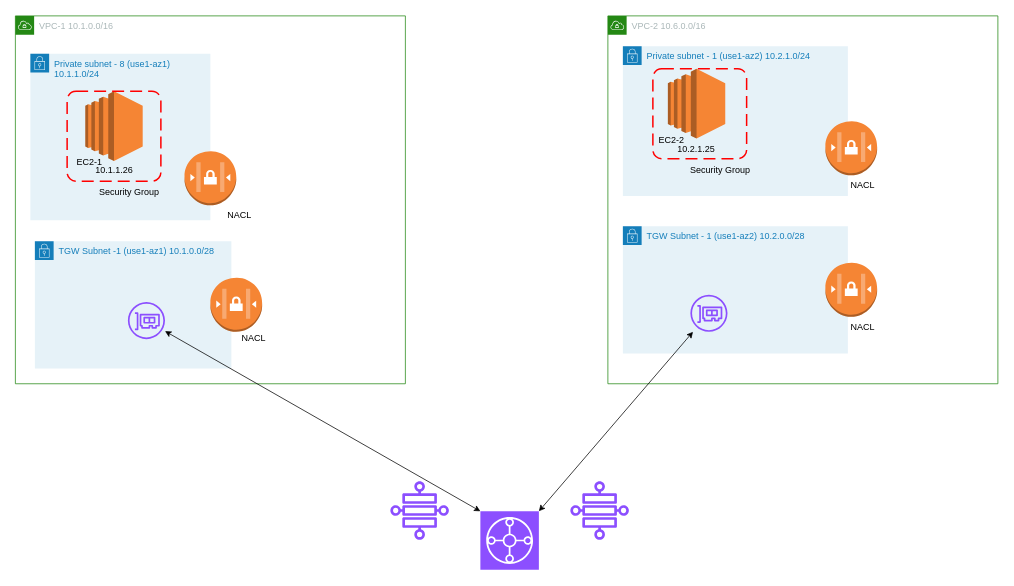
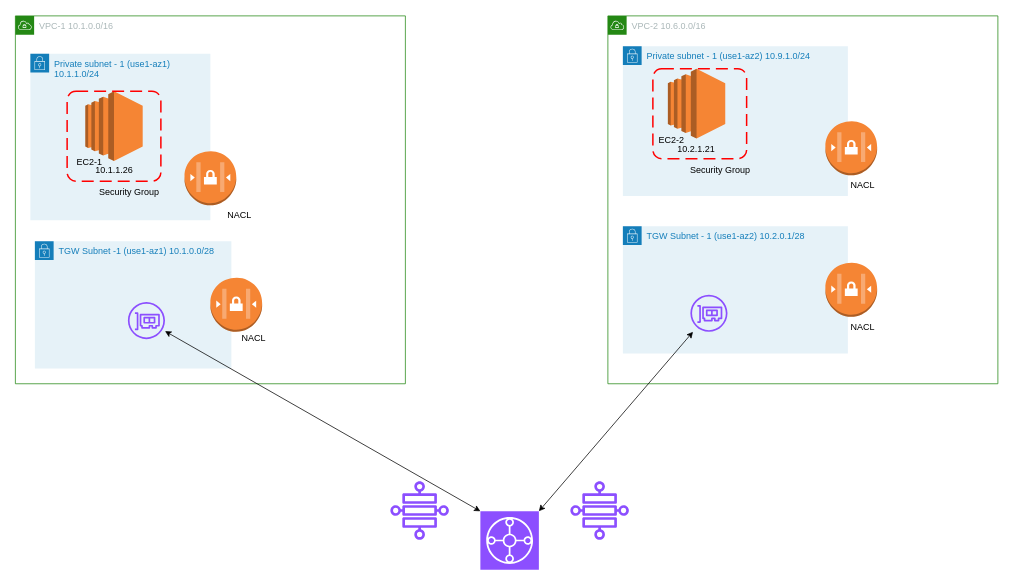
node "Private subnet - 1 (use1-az2) 10.2.1.0/24": label "Private subnet - 1 (use1-az2) 10.2.1.0/24" -> "Private subnet - 1 (use1-az2) 10.9.1.0/24"
node "Private subnet - 8 (use1-az1) 10.1.1.0/24": label "Private subnet - 8 (use1-az1) 10.1.1.0/24" -> "Private subnet - 1 (use1-az1) 10.1.1.0/24"
node "10.2.1.25": label "10.2.1.25" -> "10.2.1.21"
node "TGW Subnet - 1 (use1-az2) 10.2.0.0/28": label "TGW Subnet - 1 (use1-az2) 10.2.0.0/28" -> "TGW Subnet - 1 (use1-az2) 10.2.0.1/28"
